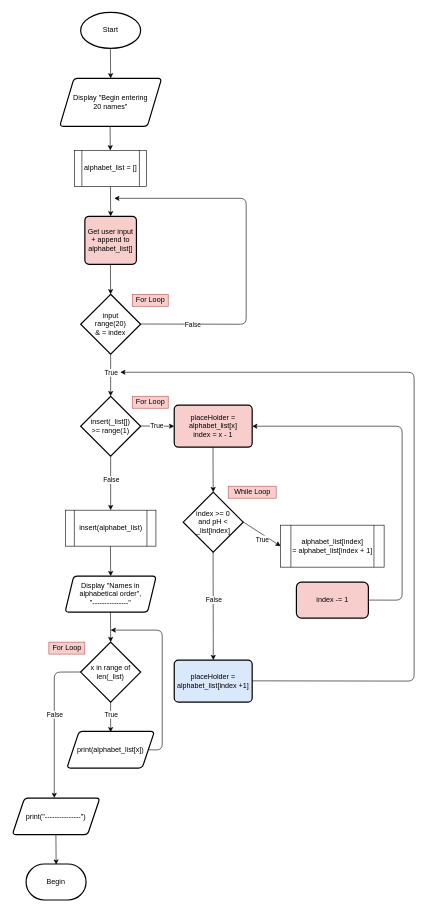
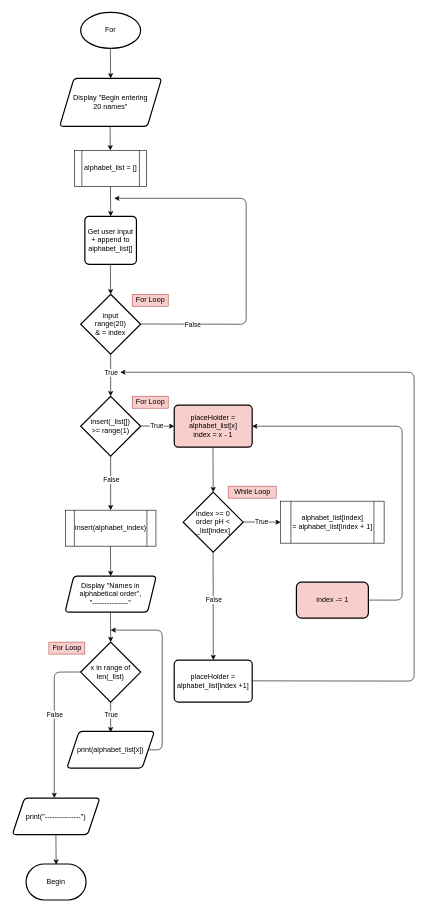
node "Start": label "Start" -> "For"
node "Get user input + append to alphabet_list[]": fillcolor #f8cecc -> #ffffff
node "index >= 0 and pH < _list[index]": label "index >= 0 and pH < _list[index]" -> "index >= 0 order pH < _list[index]"
node "insert(alphabet_list)": label "insert(alphabet_list)" -> "insert(alphabet_index)"
node "alphabet_list[index] = alphabet_list[index + 1]": moved (333, 546) -> (333, 522)
node "placeHolder = alphabet_list[index +1]": fillcolor #dae8fc -> #ffffff
